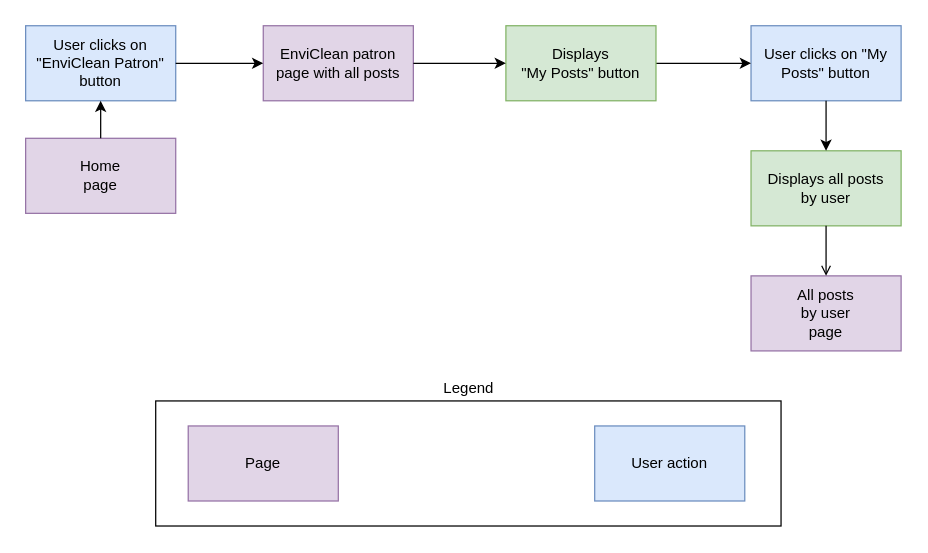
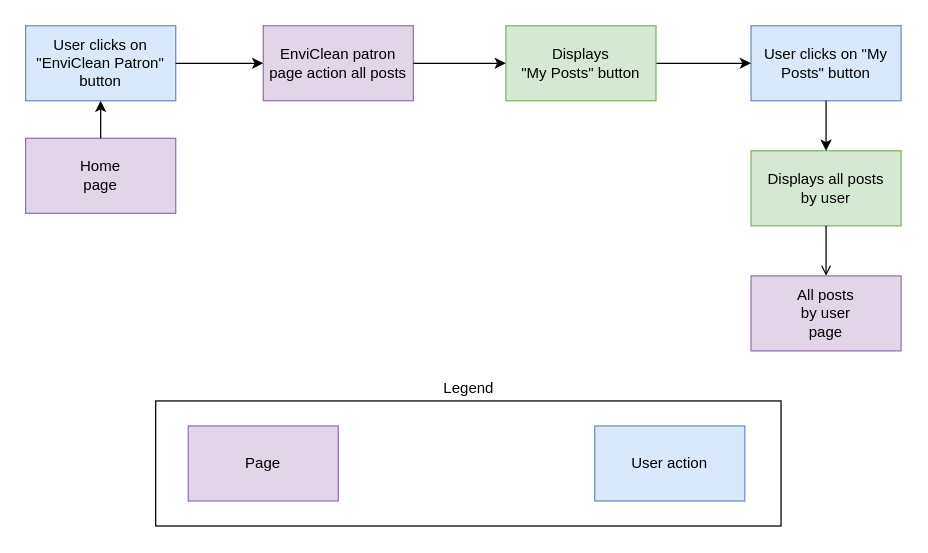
node "EnviClean patron page with all posts": label "EnviClean patron page with all posts" -> "EnviClean patron page action all posts"
